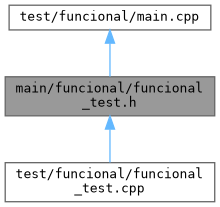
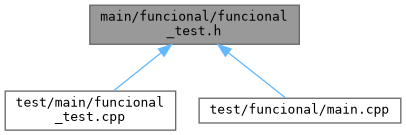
edge "main/funcional/funcional _test.h" -> "test/funcional/main.cpp": reversed
node "test/funcional/funcional _test.cpp": label "test/funcional/funcional _test.cpp" -> "test/main/funcional _test.cpp"
